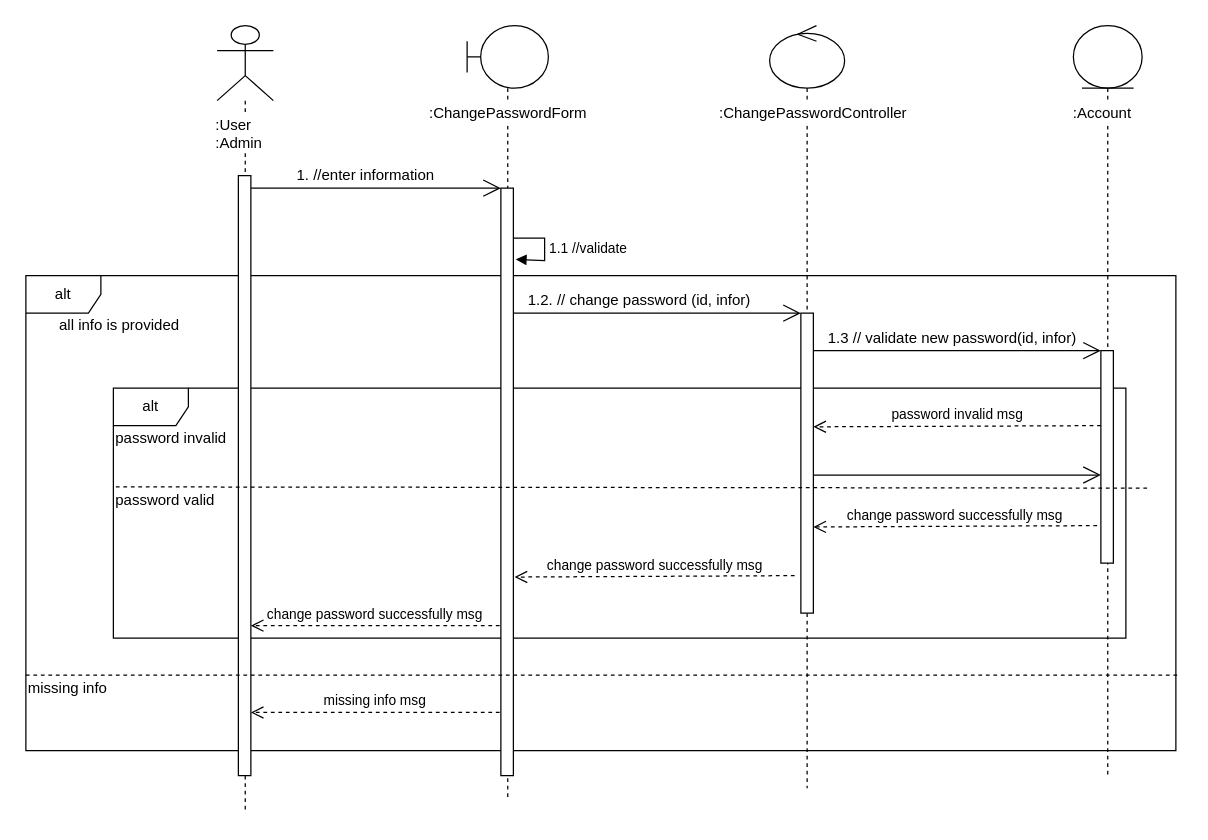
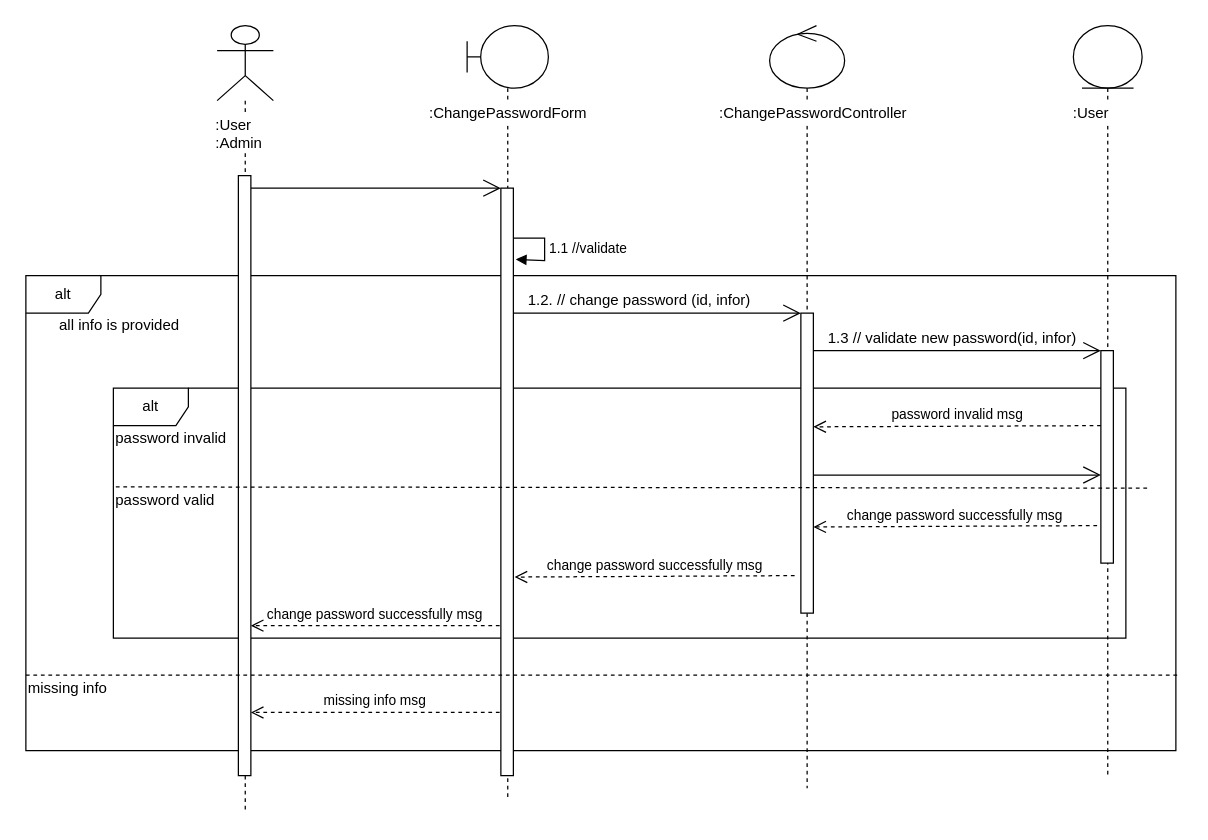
node ":Account": label ":Account" -> ":User"
node "1. //enter information": removed
